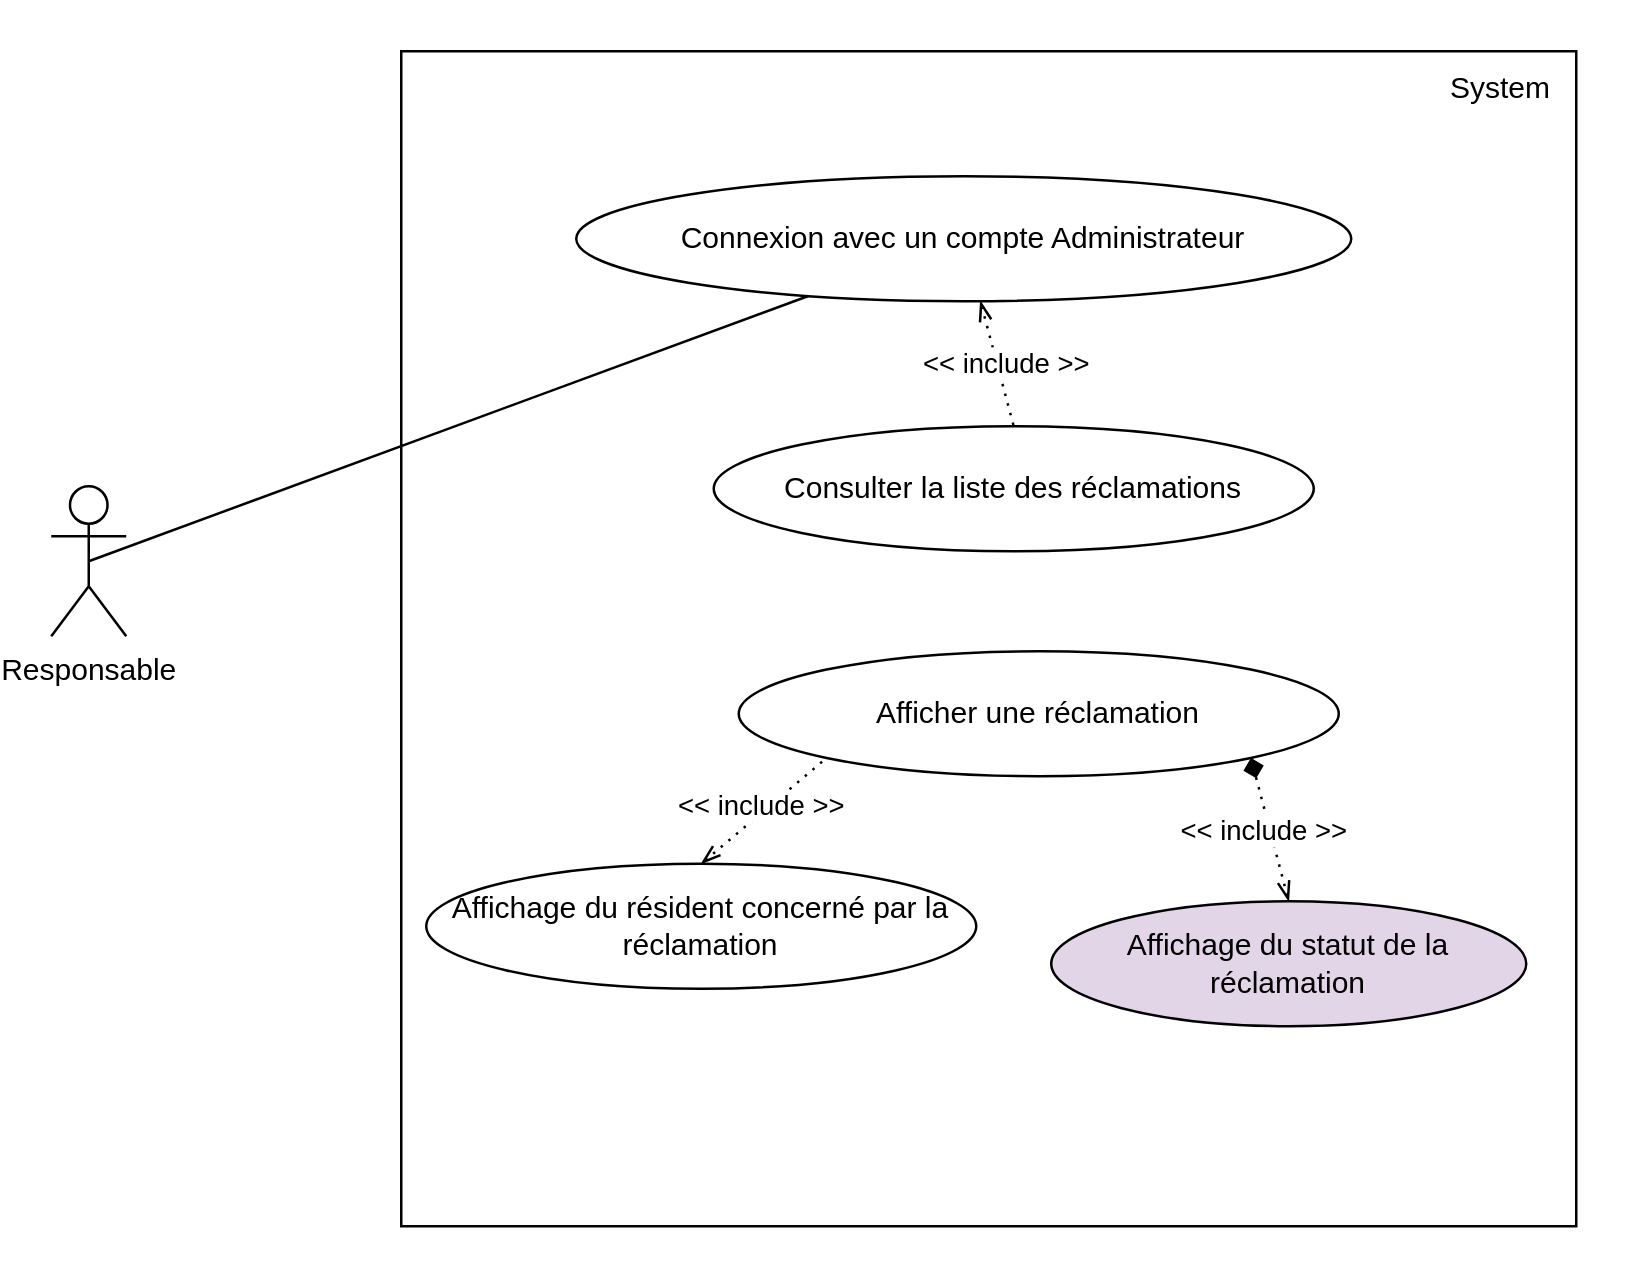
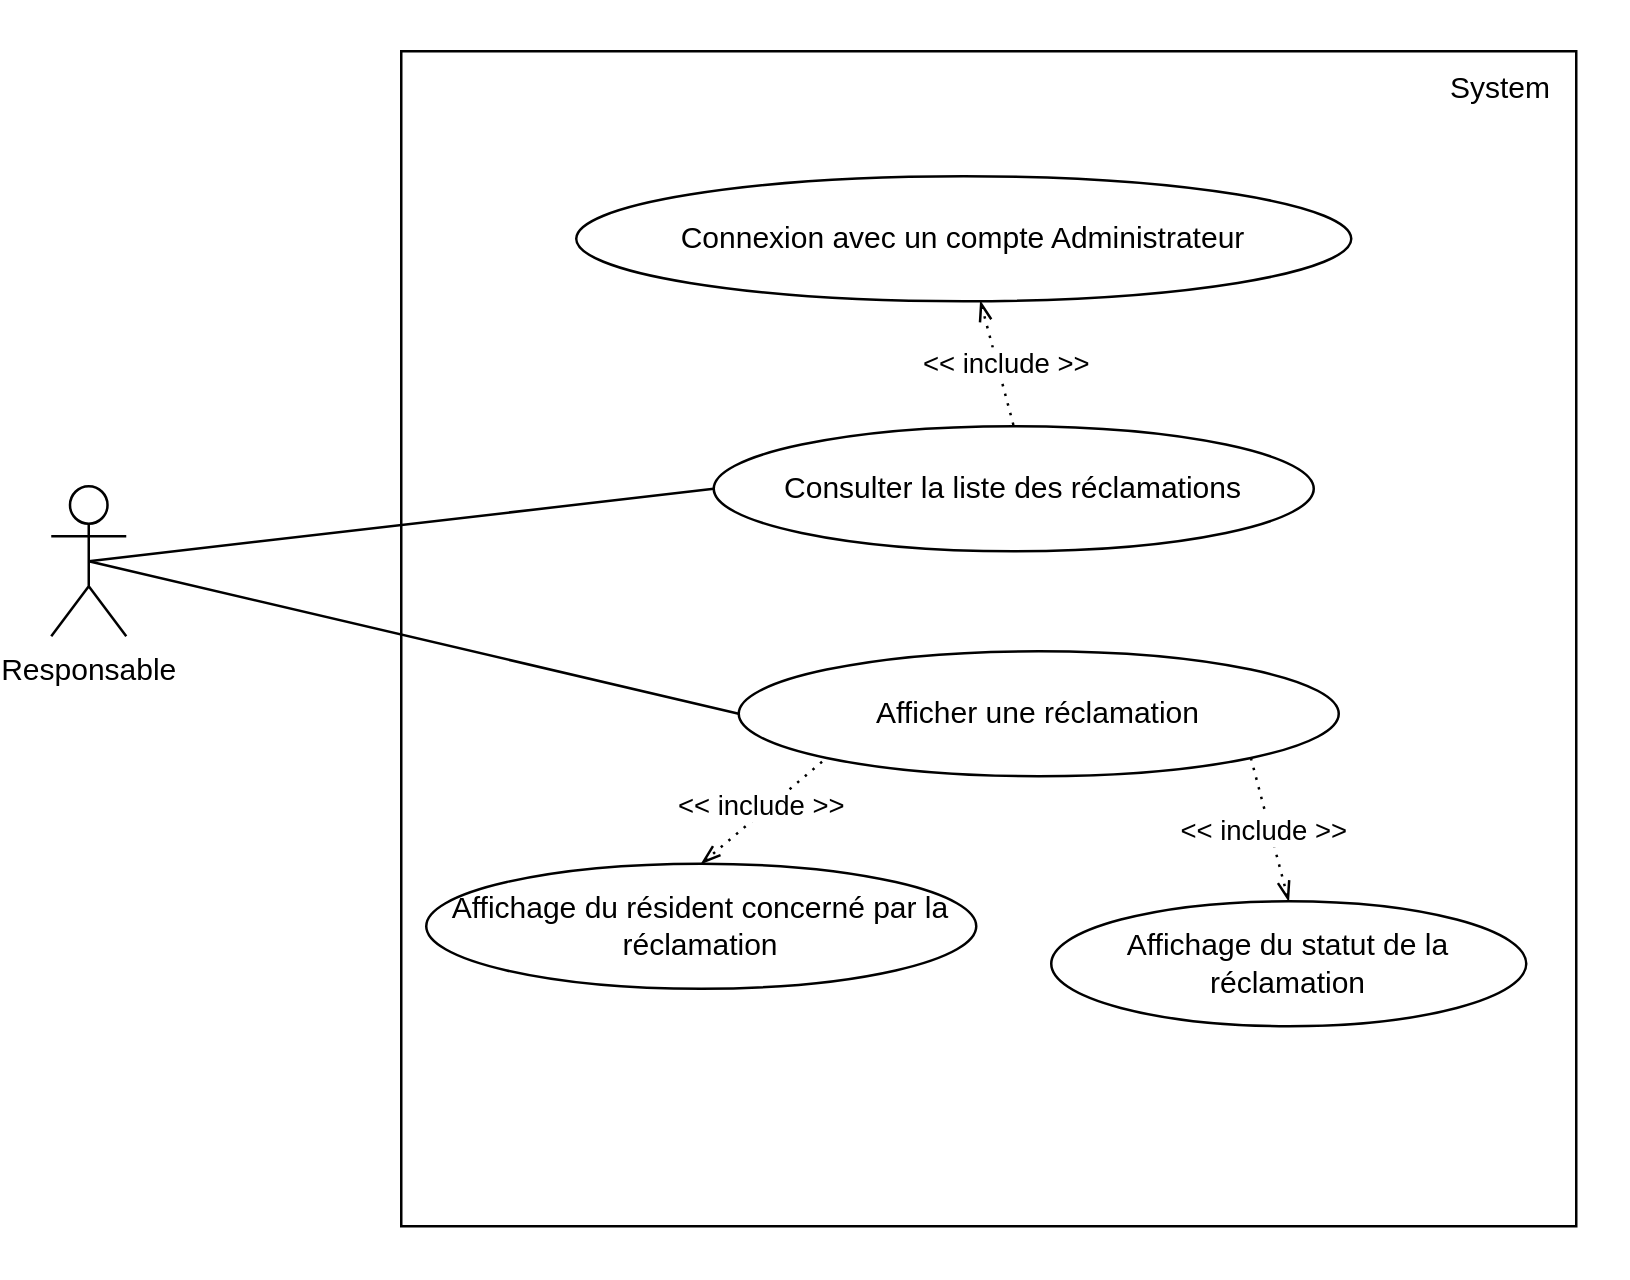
edge "Connexion avec un compte Administrateur" -- "Responsable": now "Afficher une réclamation" -- "Responsable"
edge "Consulter la liste des réclamations" -- "Responsable": added
edge "Afficher une réclamation" -- "Affichage du statut de la réclamation": arrowhead diamond -> none
node "Affichage du statut de la réclamation": fillcolor #e1d5e7 -> #ffffff
